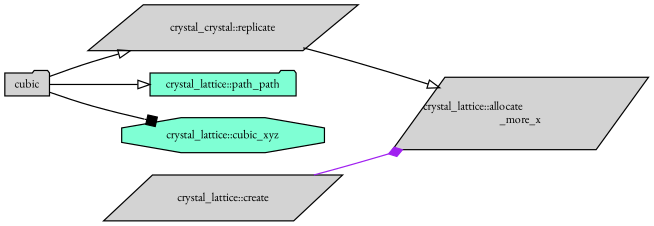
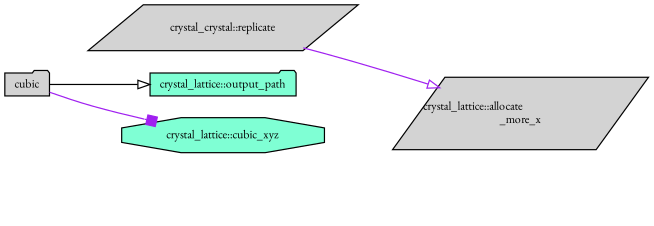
edge "cubic" -> "crystal_crystal::replicate": removed
edge "crystal_crystal::replicate" -> "crystal_lattice::allocate _more_x": color black -> purple
node "crystal_lattice::path_path": label "crystal_lattice::path_path" -> "crystal_lattice::output_path"
edge "cubic" -> "crystal_lattice::cubic_xyz": color black -> purple
node "crystal_lattice::create": removed
